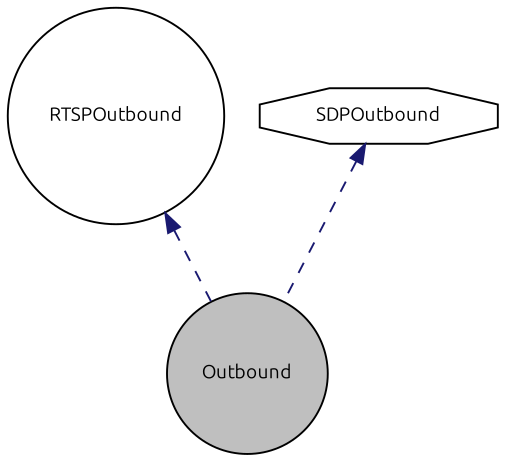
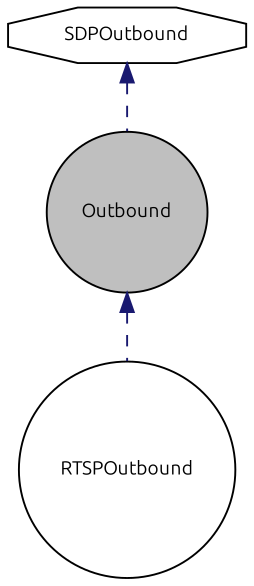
edge "Outbound" -> "RTSPOutbound": reversed
